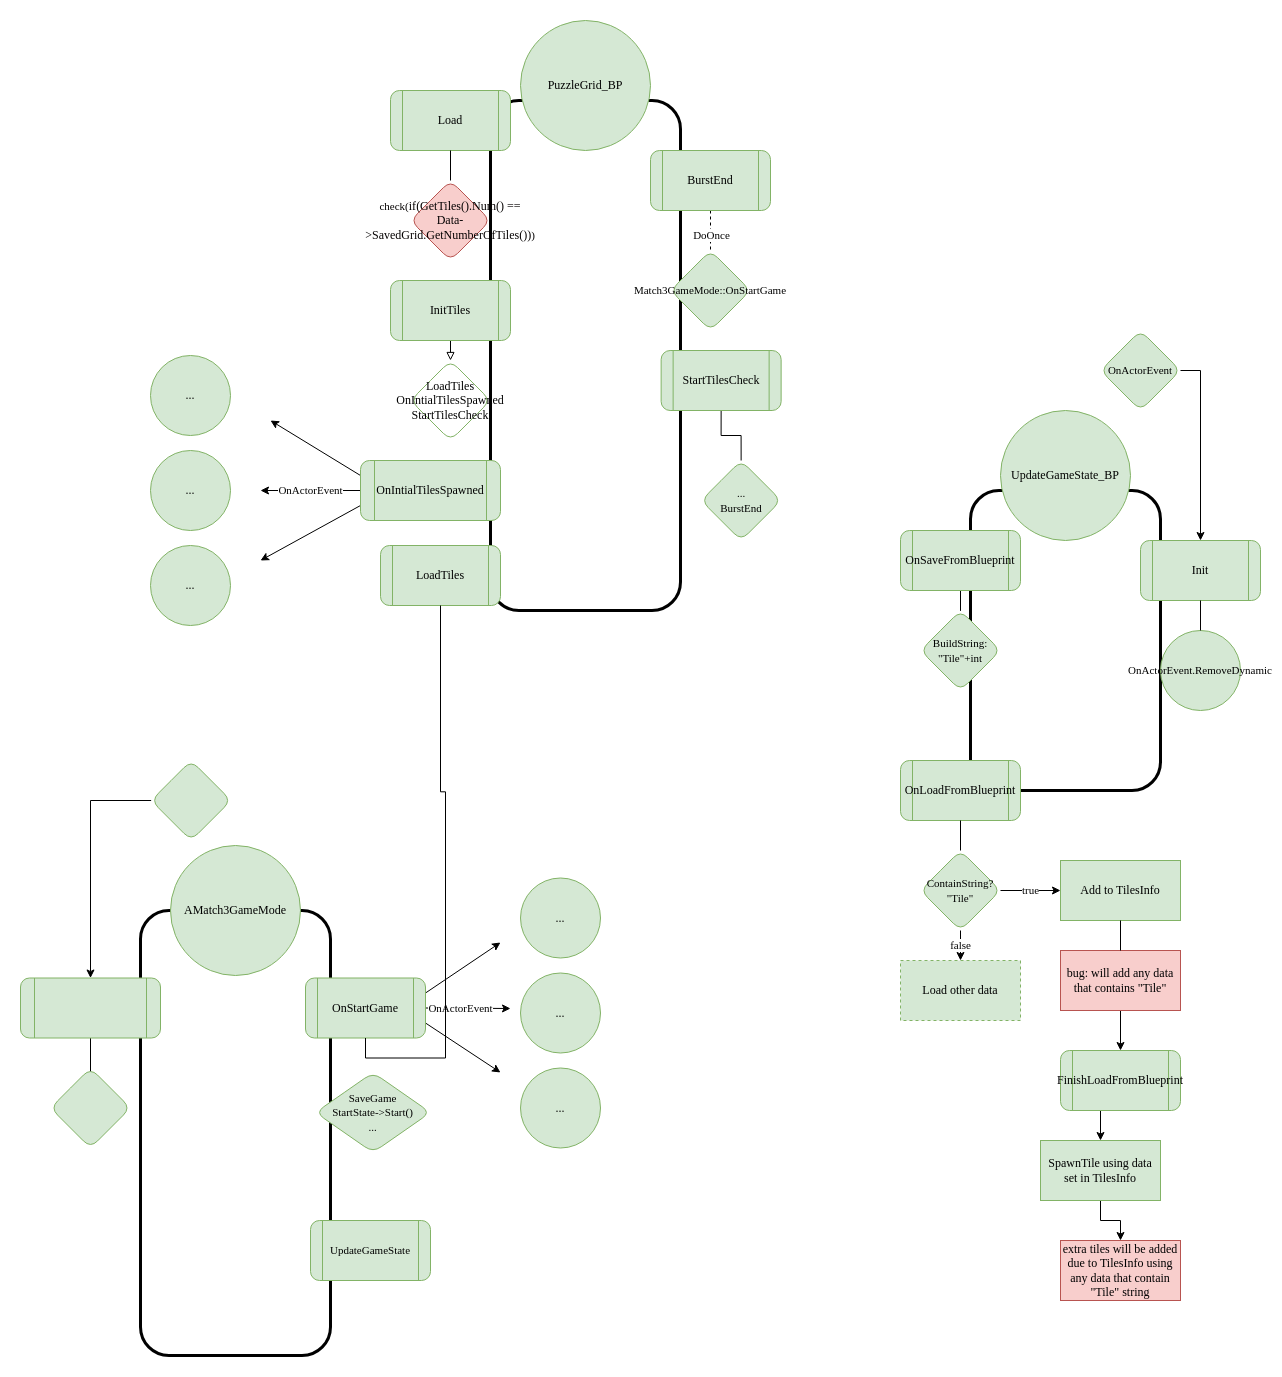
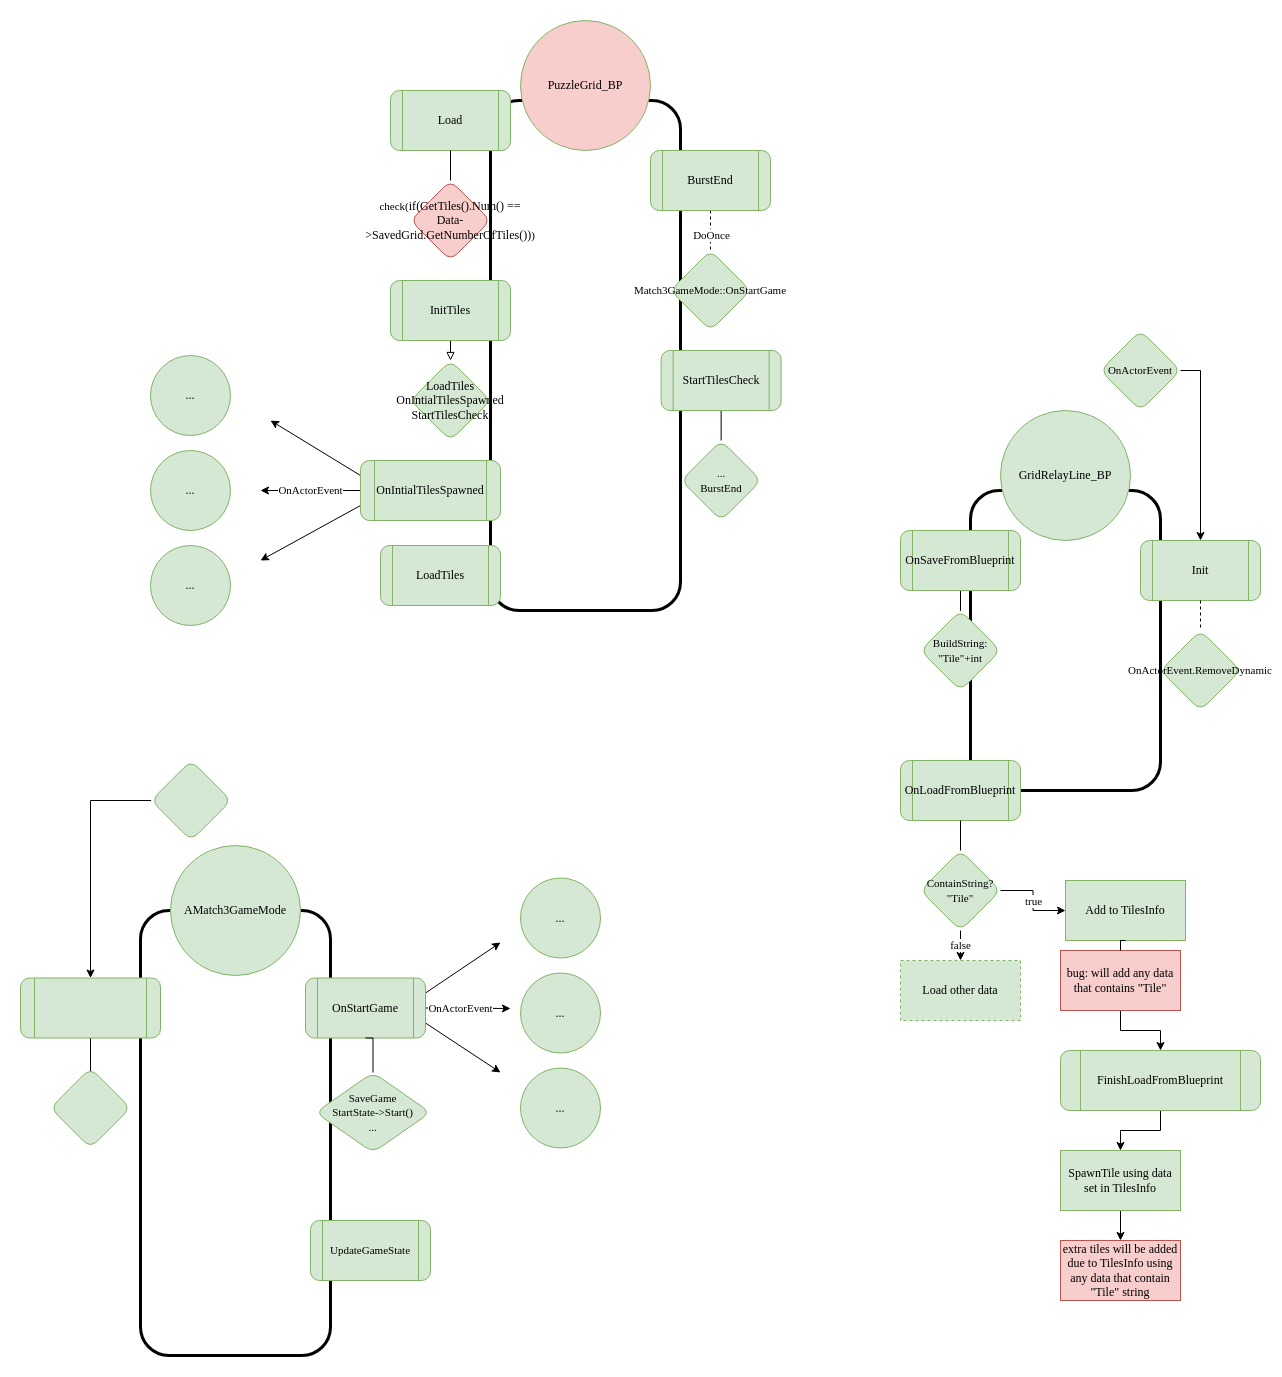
node "PuzzleGrid_BP": fillcolor #d5e8d4 -> #f8cecc
node "LoadTiles OnIntialTilesSpawned StartTilesCheck": fillcolor #ffffff -> #d5e8d4
node "UpdateGameState_BP": label "UpdateGameState_BP" -> "GridRelayLine_BP"
node "... BurstEnd": moved (741, 501) -> (721, 481)
edge "Init" -- "OnActorEvent.RemoveDynamic": style solid -> dashed
node "OnActorEvent.RemoveDynamic": shape ellipse -> diamond
edge "LoadTiles" -- "OnStartGame": now "SaveGame StartState->Start() ..." -- "OnStartGame"
node "Add to TilesInfo": moved (1121, 891) -> (1126, 911)
node "FinishLoadFromBlueprint": size 120x60 -> 200x60
node "SpawnTile using data set in TilesInfo": moved (1101, 1171) -> (1121, 1181)
